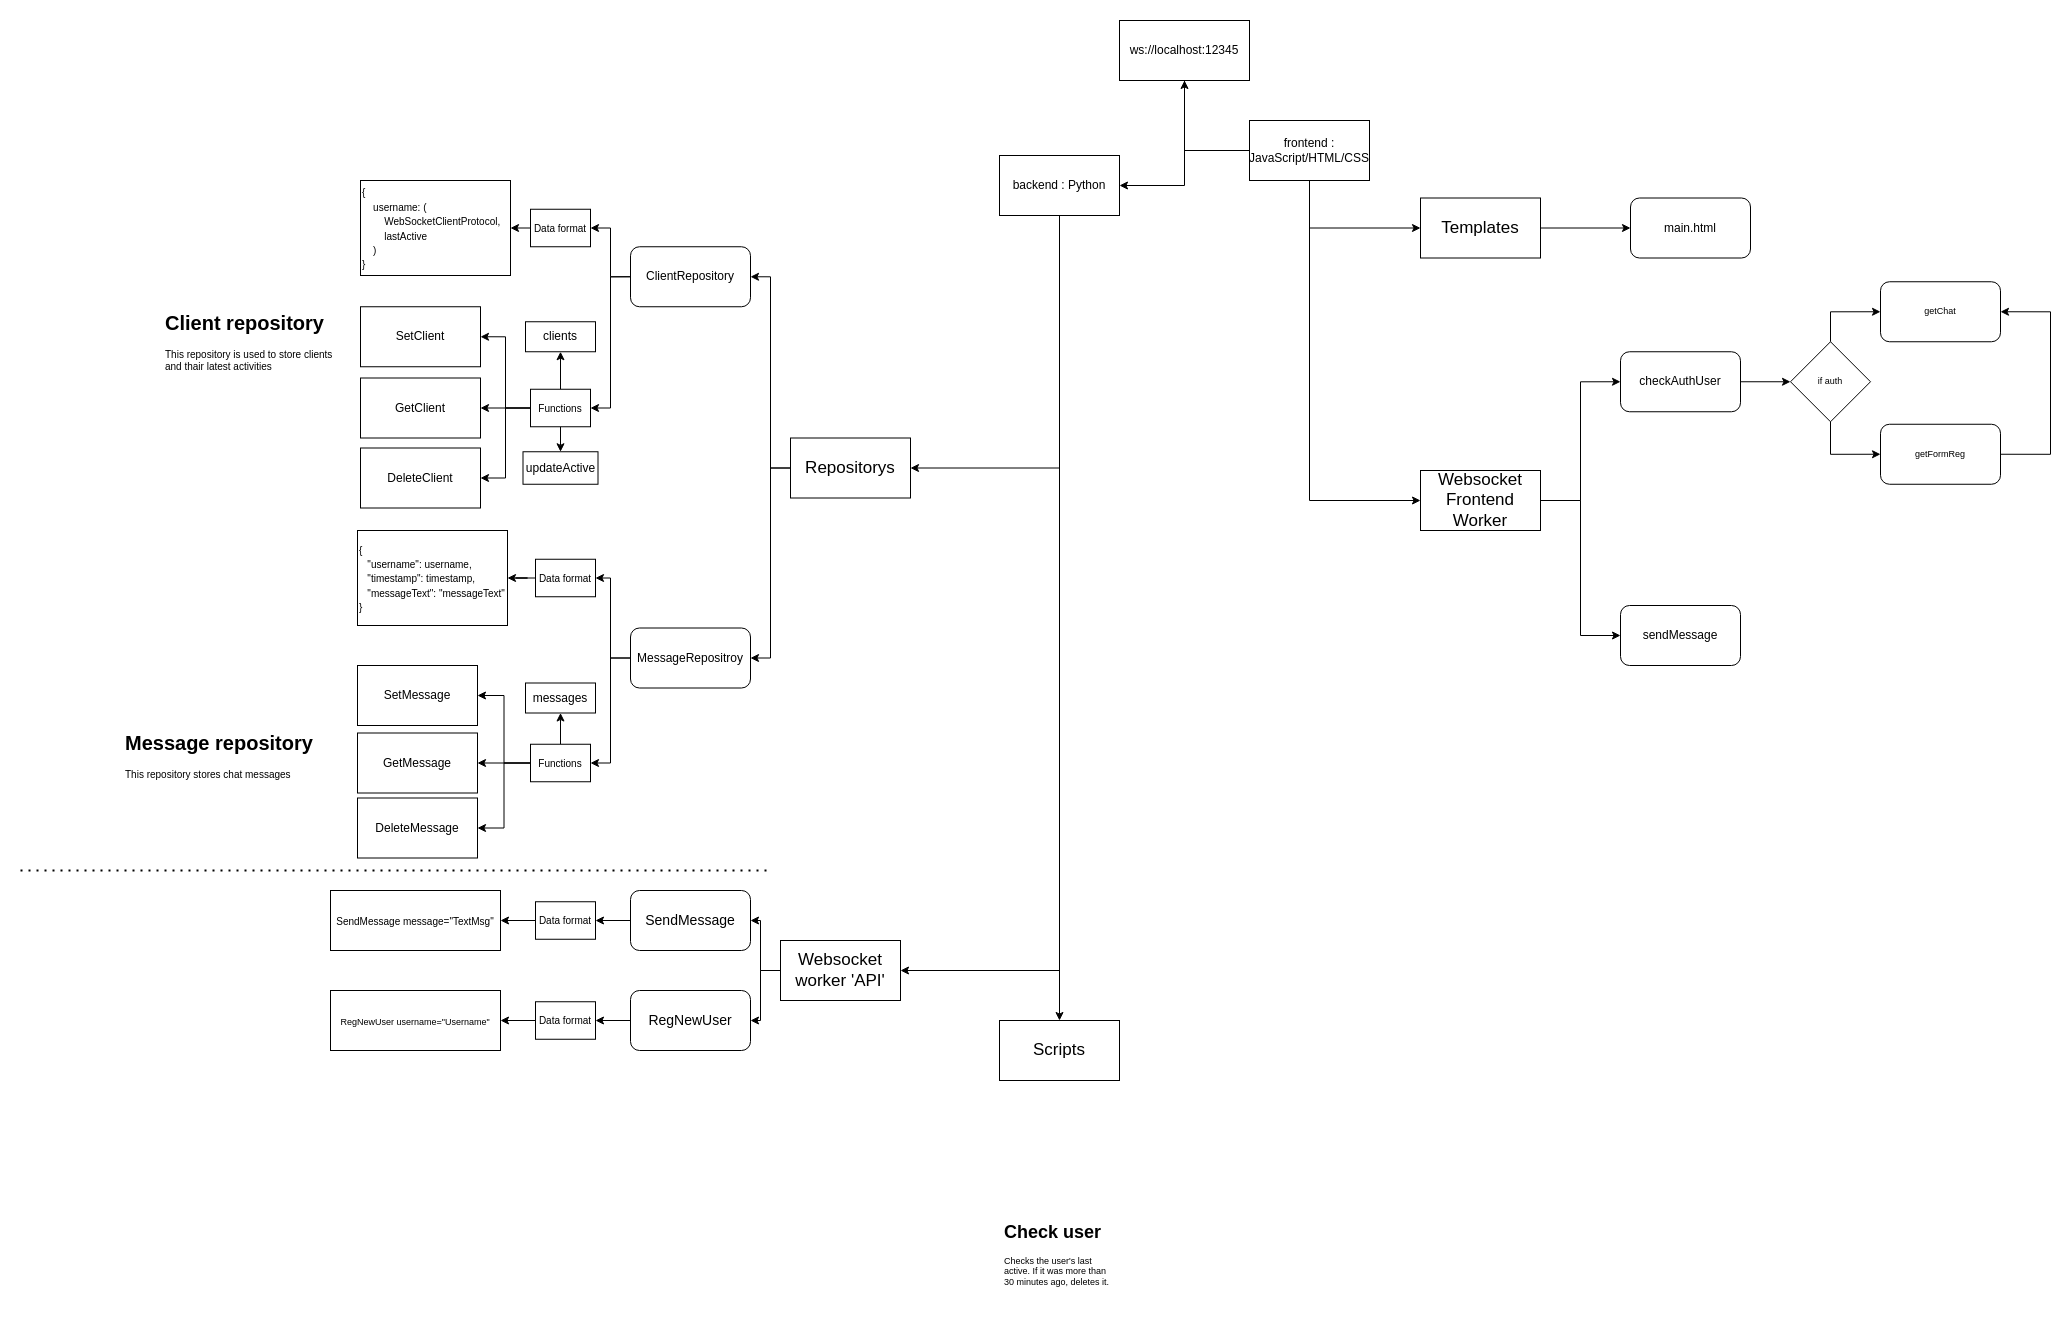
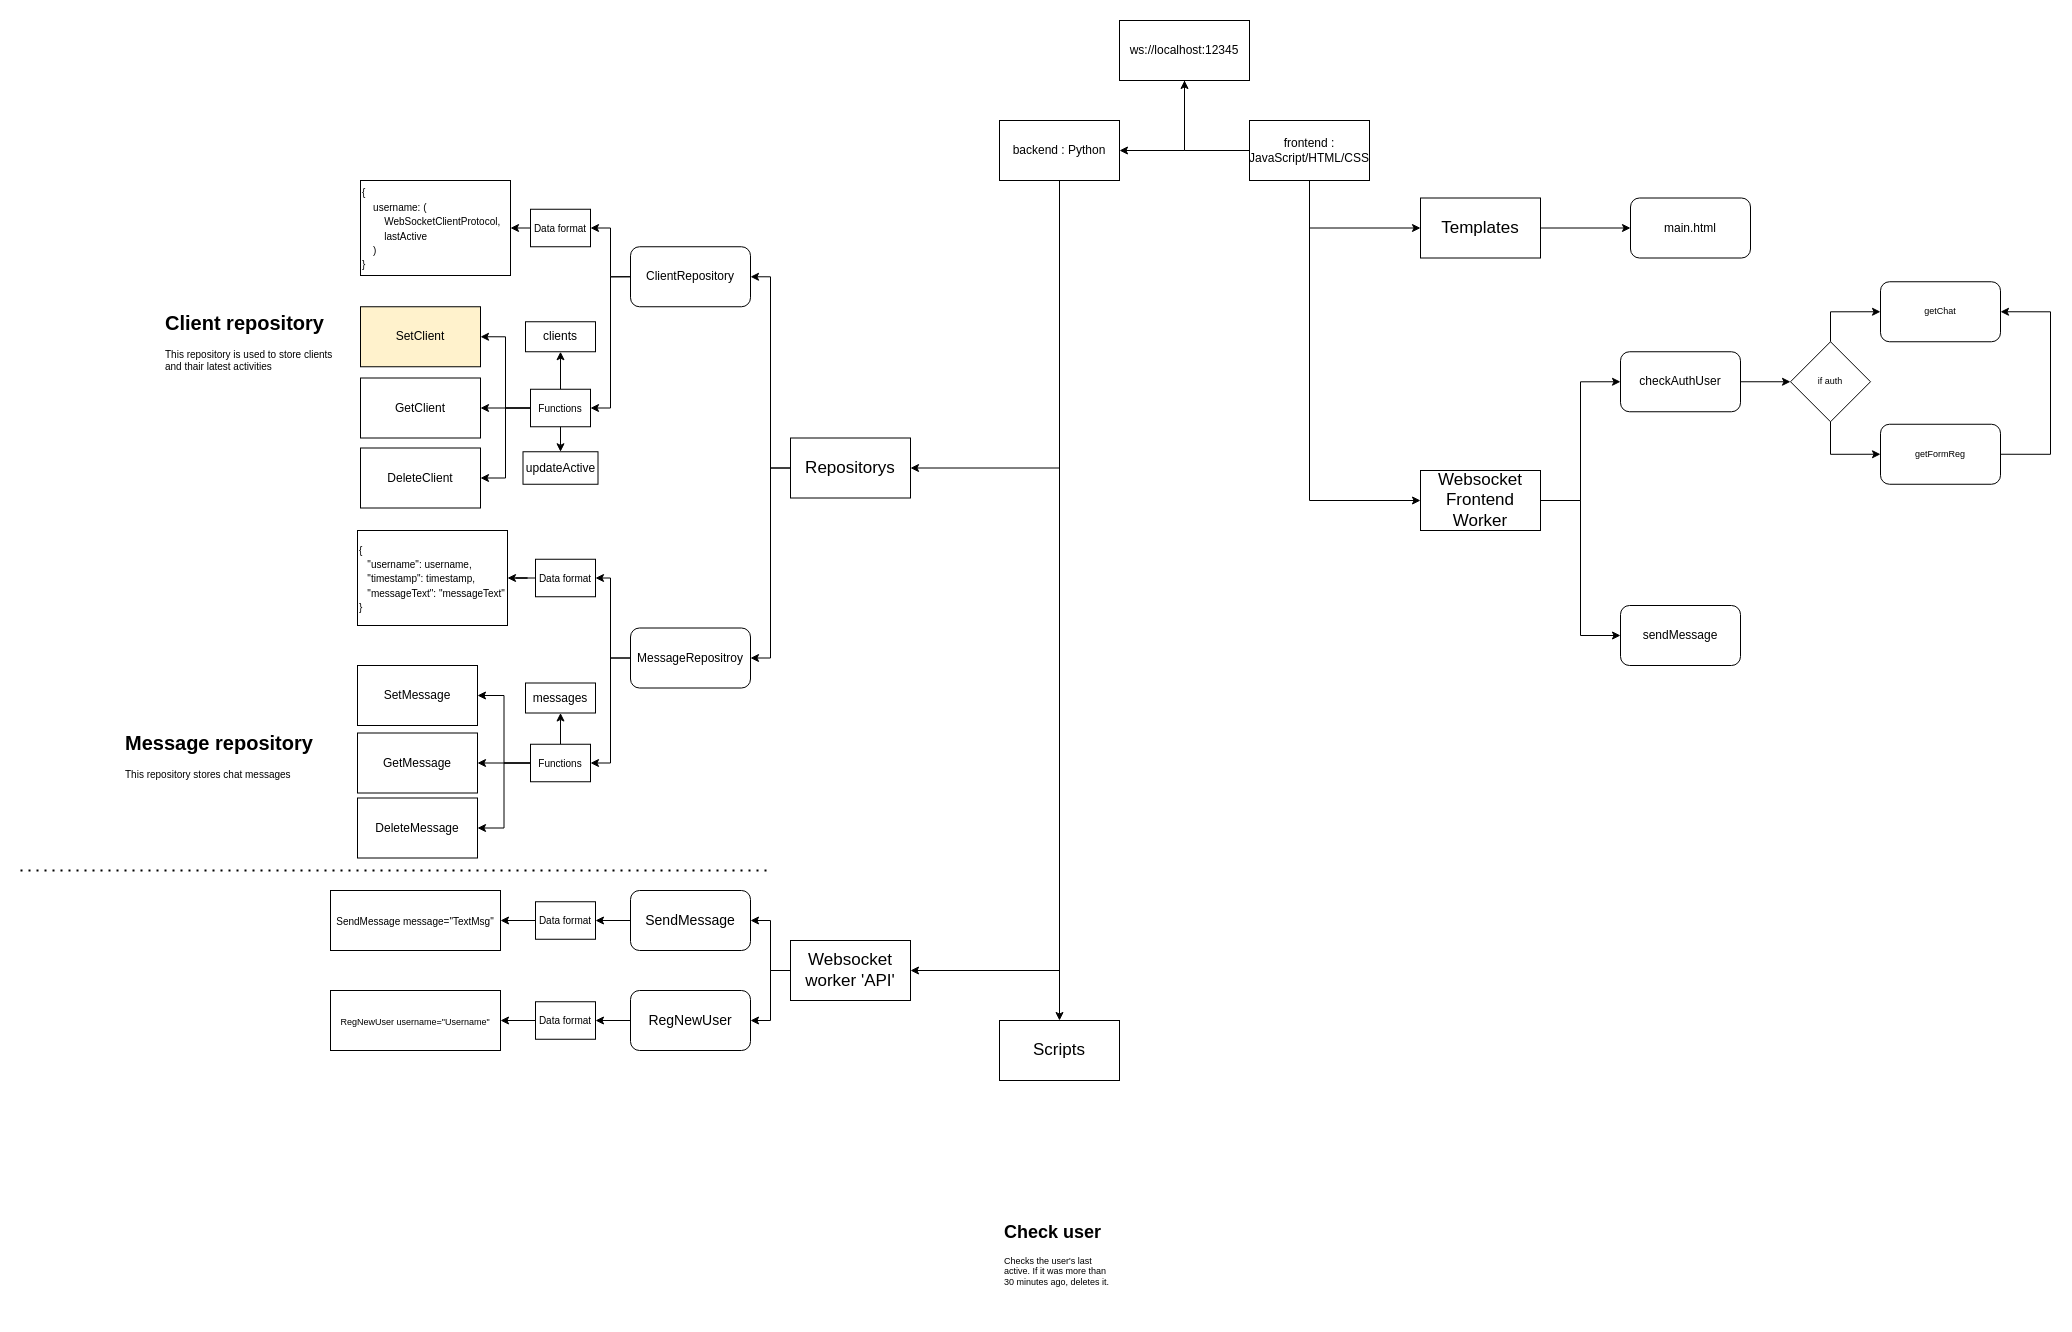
node "backend : Python": moved (1060, 186) -> (1060, 151)
node "SetClient": fillcolor #ffffff -> #fff2cc
node "Websocket worker 'API'": moved (841, 971) -> (851, 971)
